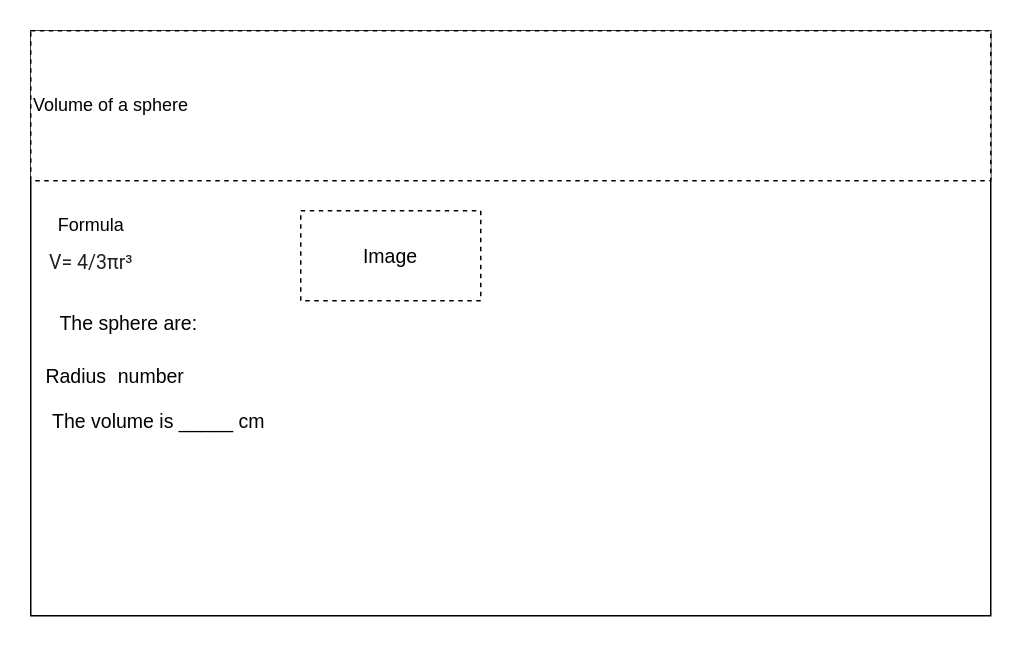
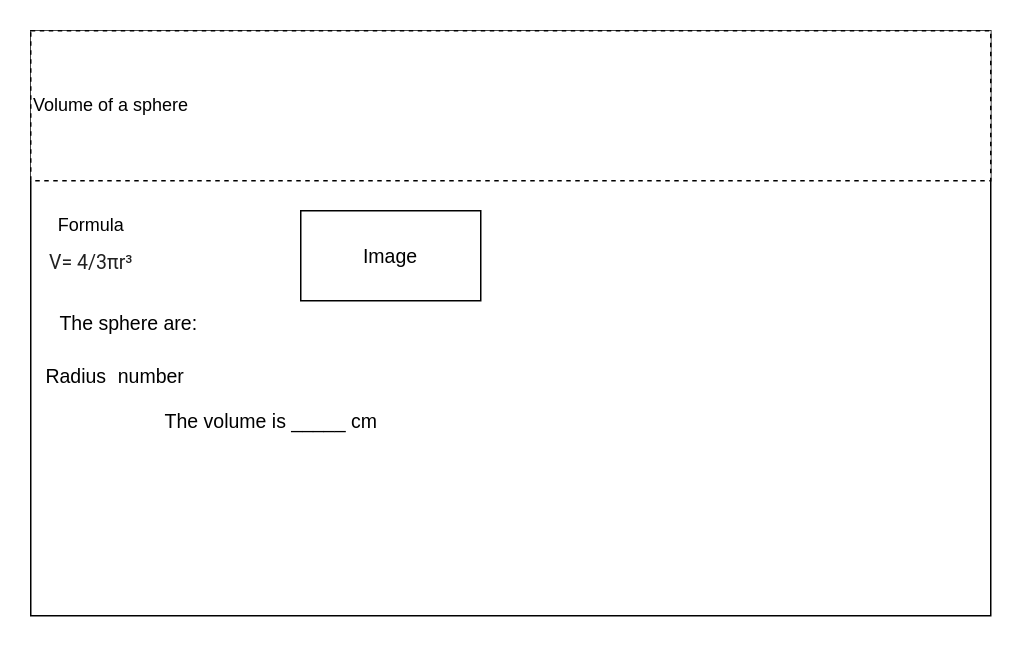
node "Image": style dashed -> solid
node "The volume is _____ cm": moved (158, 421) -> (271, 421)
